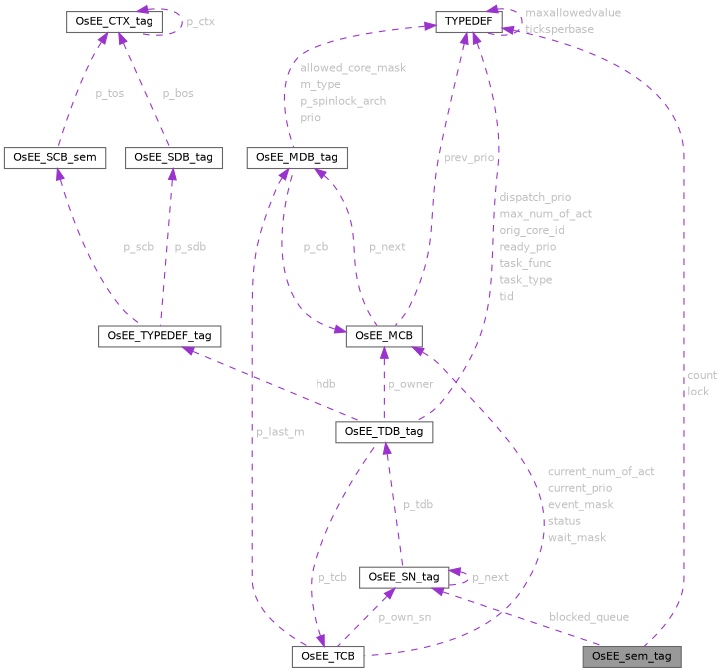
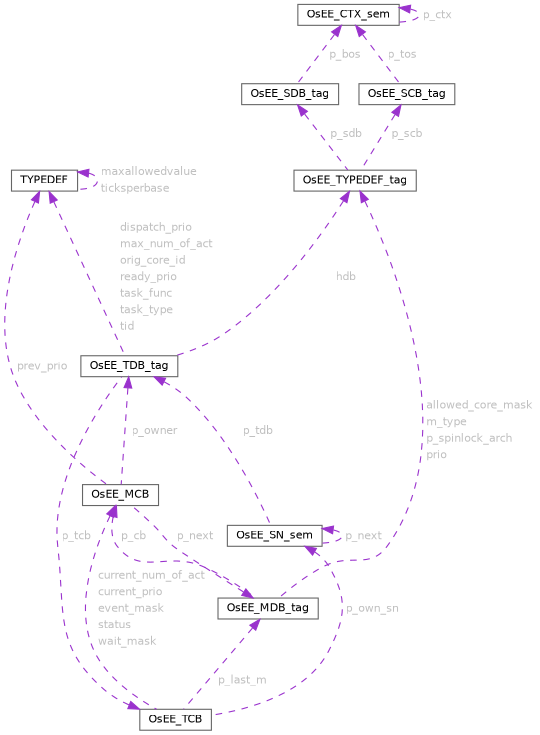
node "OsEE_CTX_tag": label "OsEE_CTX_tag" -> "OsEE_CTX_sem"
edge "OsEE_MDB_tag" -> "TYPEDEF": now "OsEE_MDB_tag" -> "OsEE_TYPEDEF_tag"
node "OsEE_SCB_sem": label "OsEE_SCB_sem" -> "OsEE_SCB_tag"
edge "OsEE_TDB_tag" -> "OsEE_MCB": reversed
node "OsEE_SN_tag": label "OsEE_SN_tag" -> "OsEE_SN_sem"
node "OsEE_sem_tag": removed
